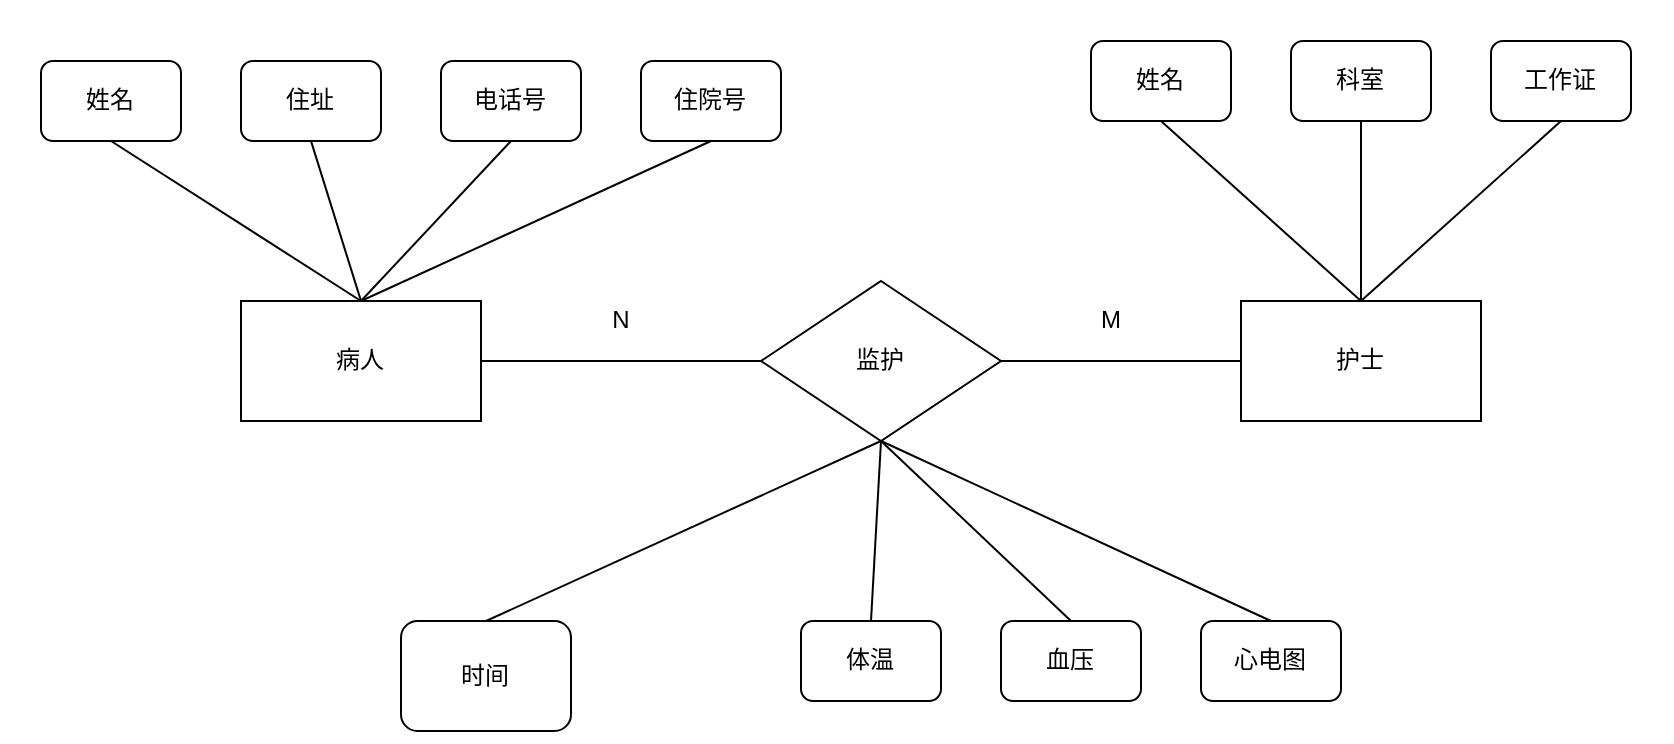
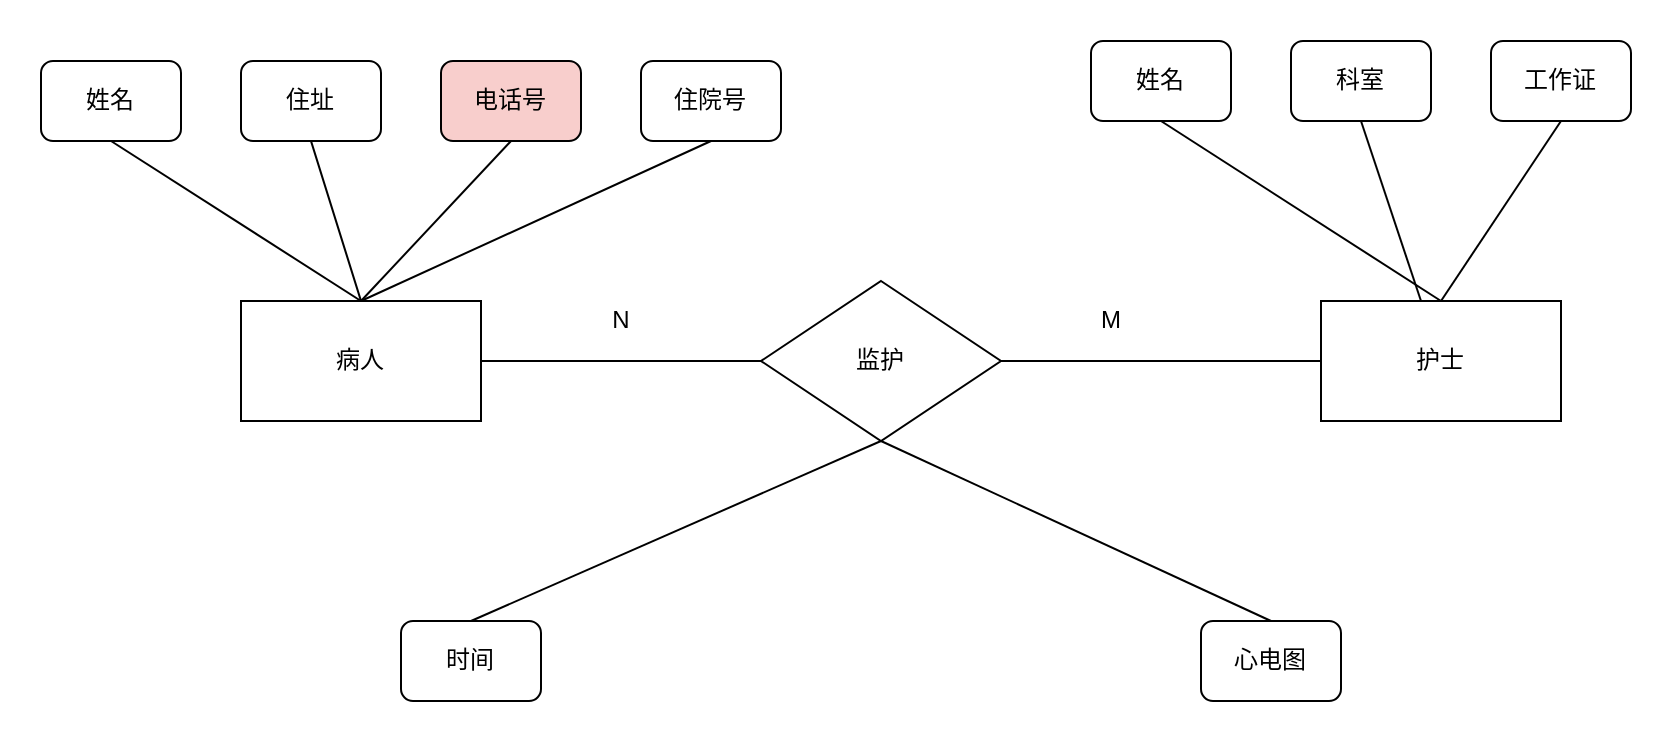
node "电话号": fillcolor #ffffff -> #f8cecc
node "护士": moved (1361, 361) -> (1441, 361)
edge "监护" -- "体温": removed
edge "监护" -- "血压": removed
node "体温": removed
node "血压": removed
node "时间": size 170x110 -> 140x80
